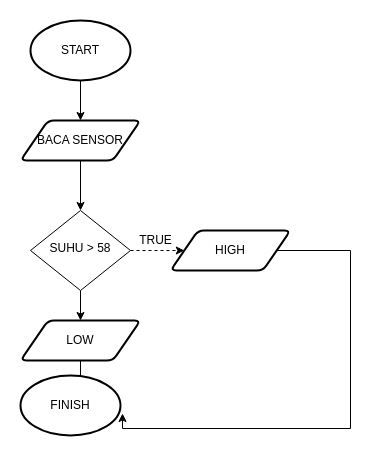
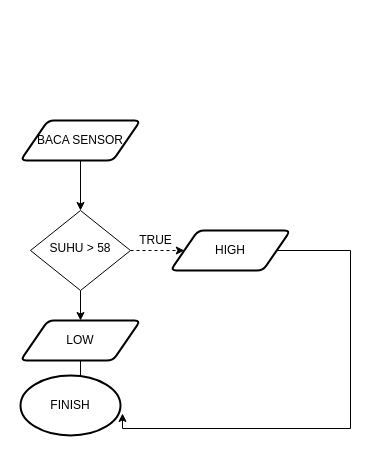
node "START": removed
edge "START" -> "BACA SENSOR": removed
